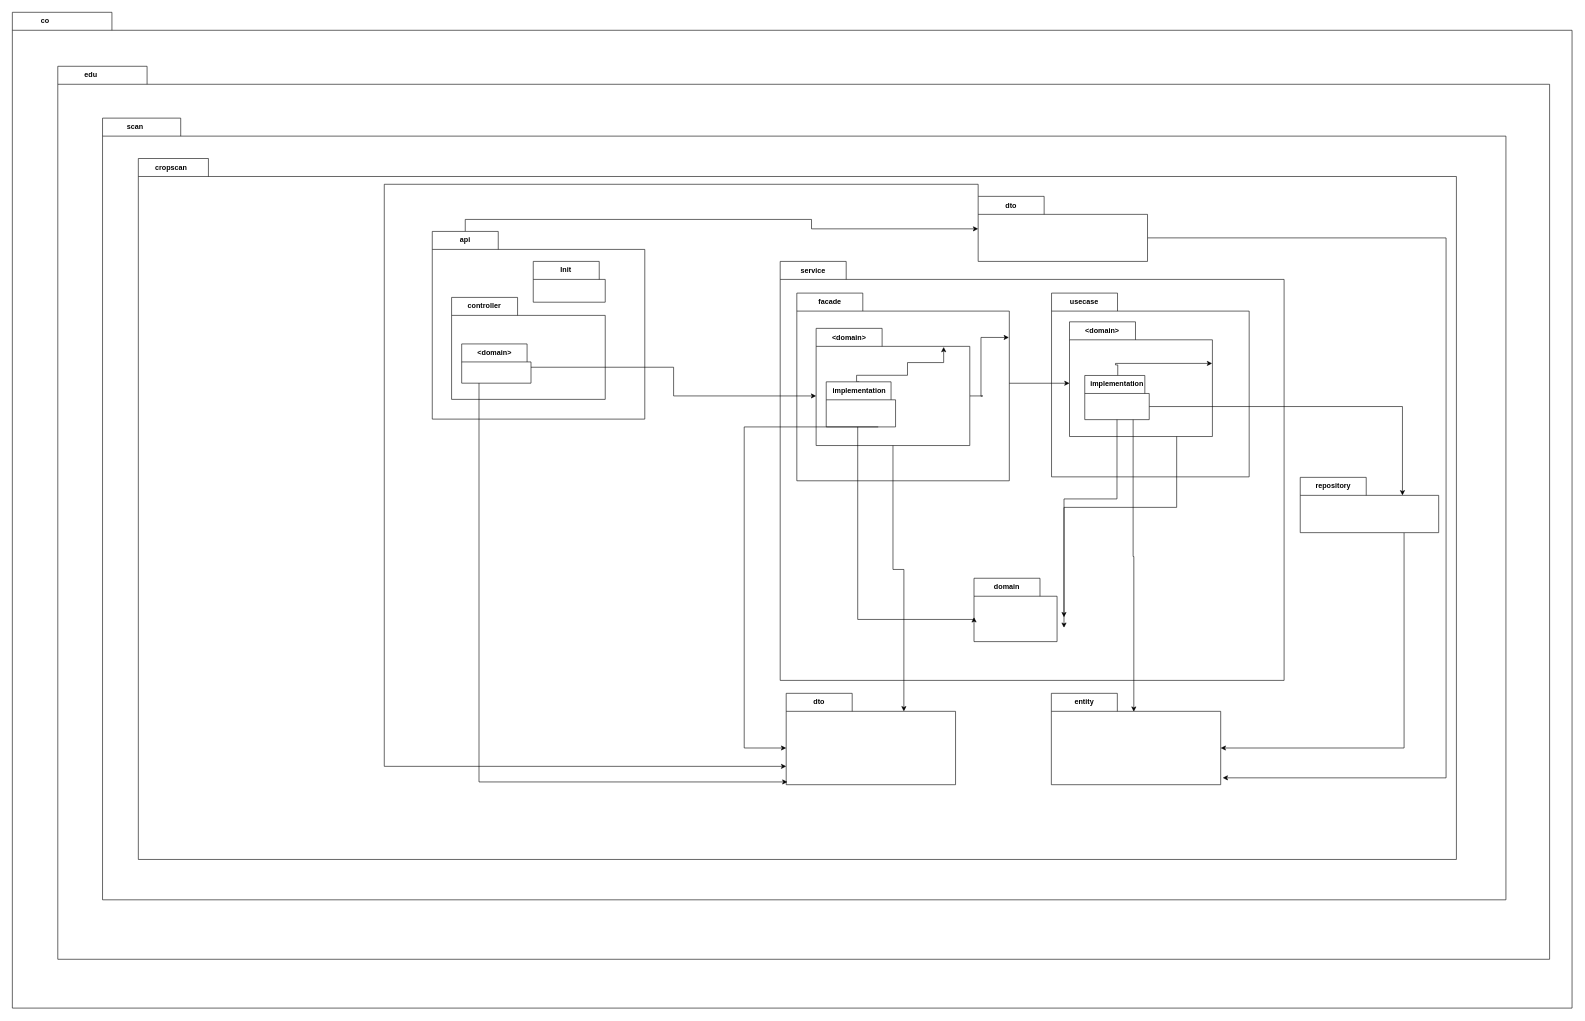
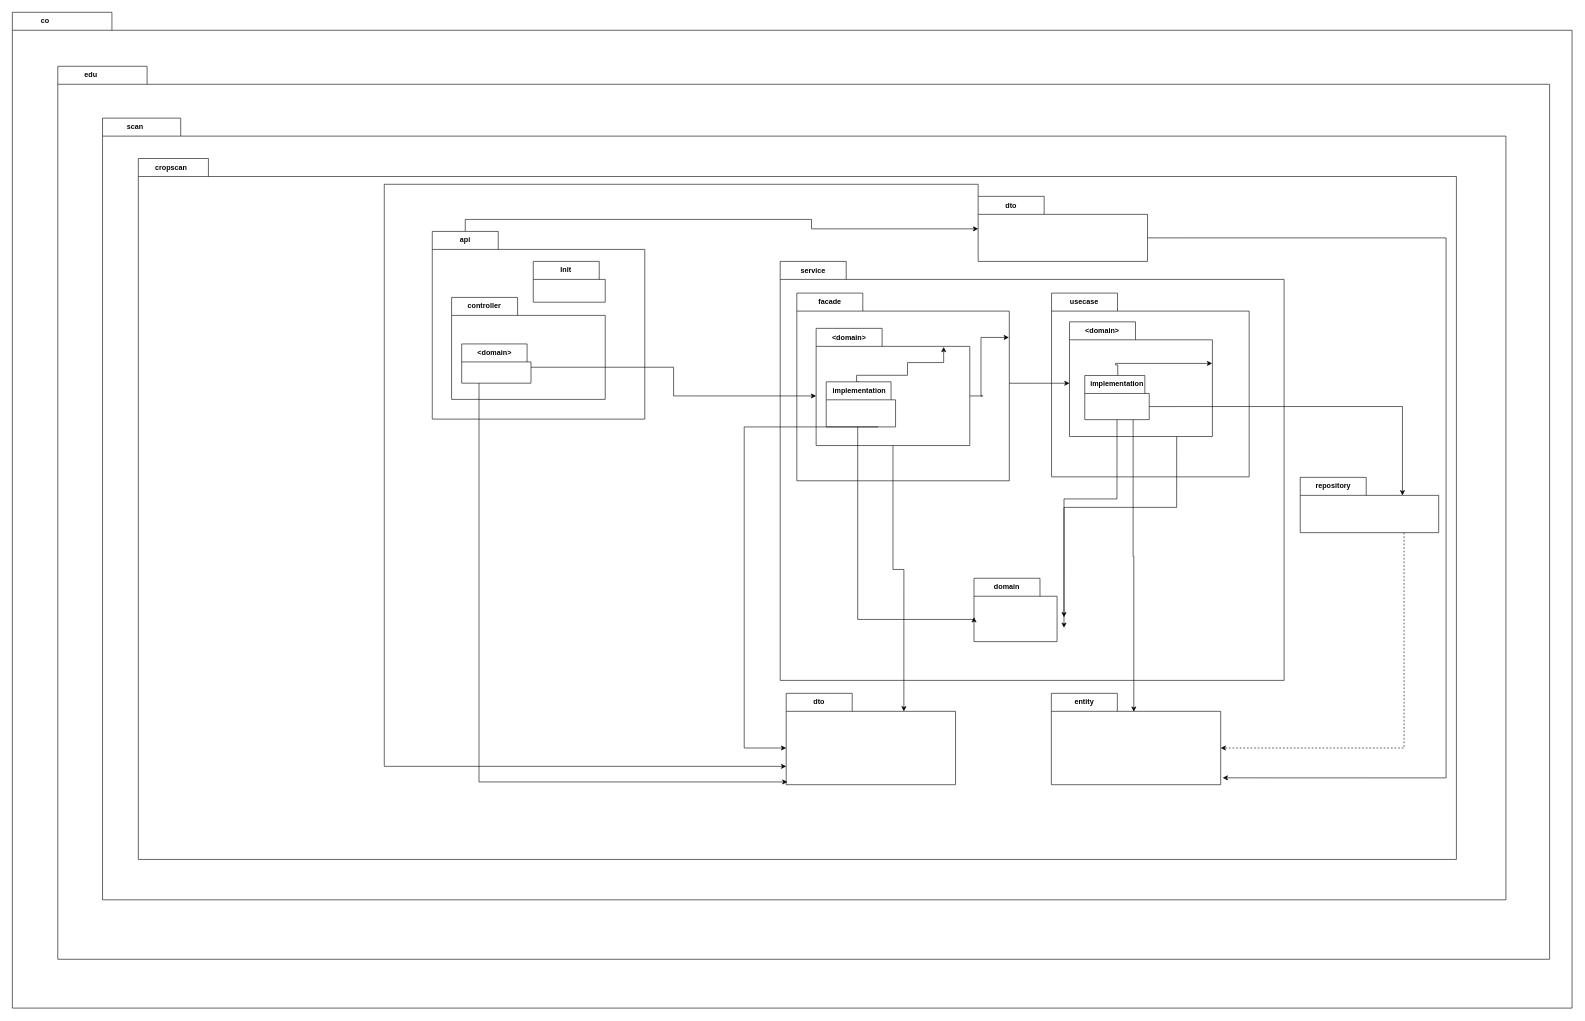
edge "repository" -> "entity": style solid -> dashed
